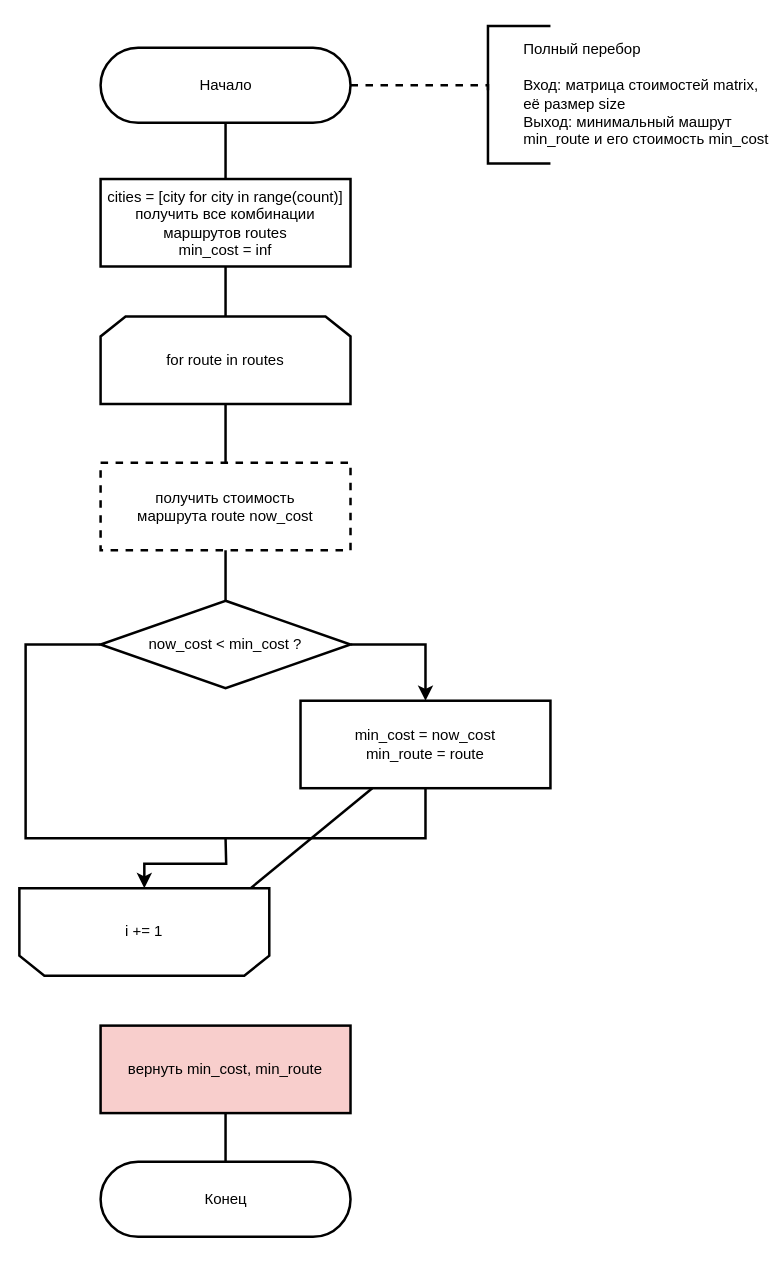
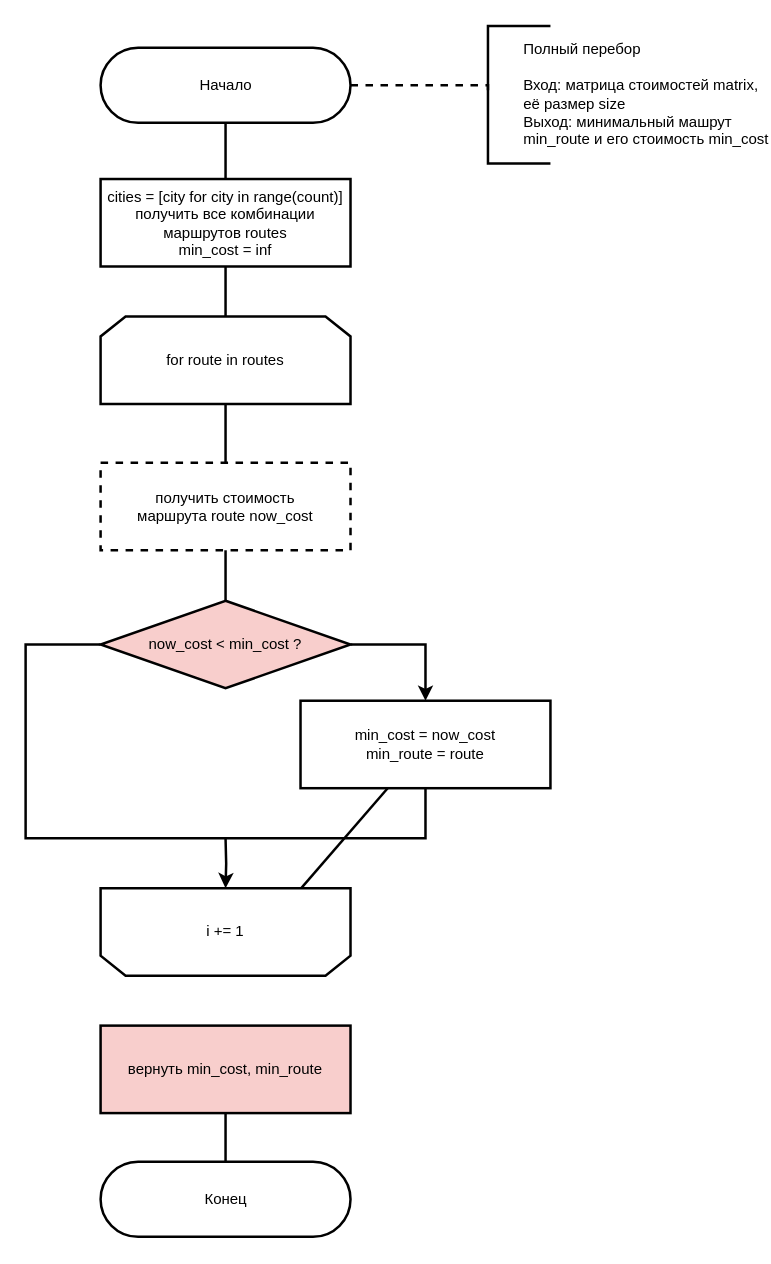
node "now_cost < min_cost ?": fillcolor #ffffff -> #f8cecc
node "i += 1": moved (144, 932) -> (226, 932)
